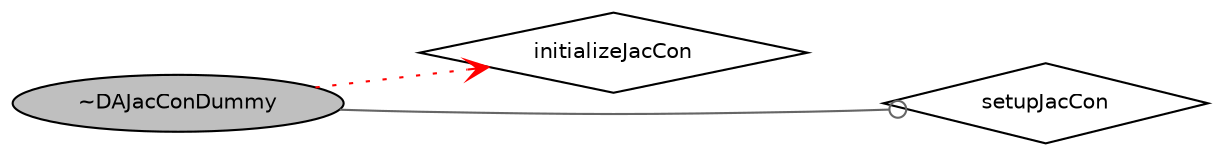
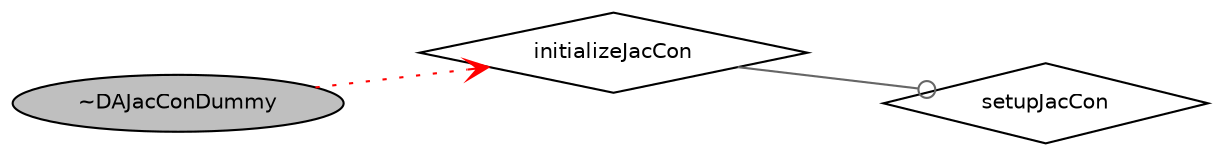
edge "~DAJacConDummy" -> "setupJacCon": now "initializeJacCon" -> "setupJacCon"
